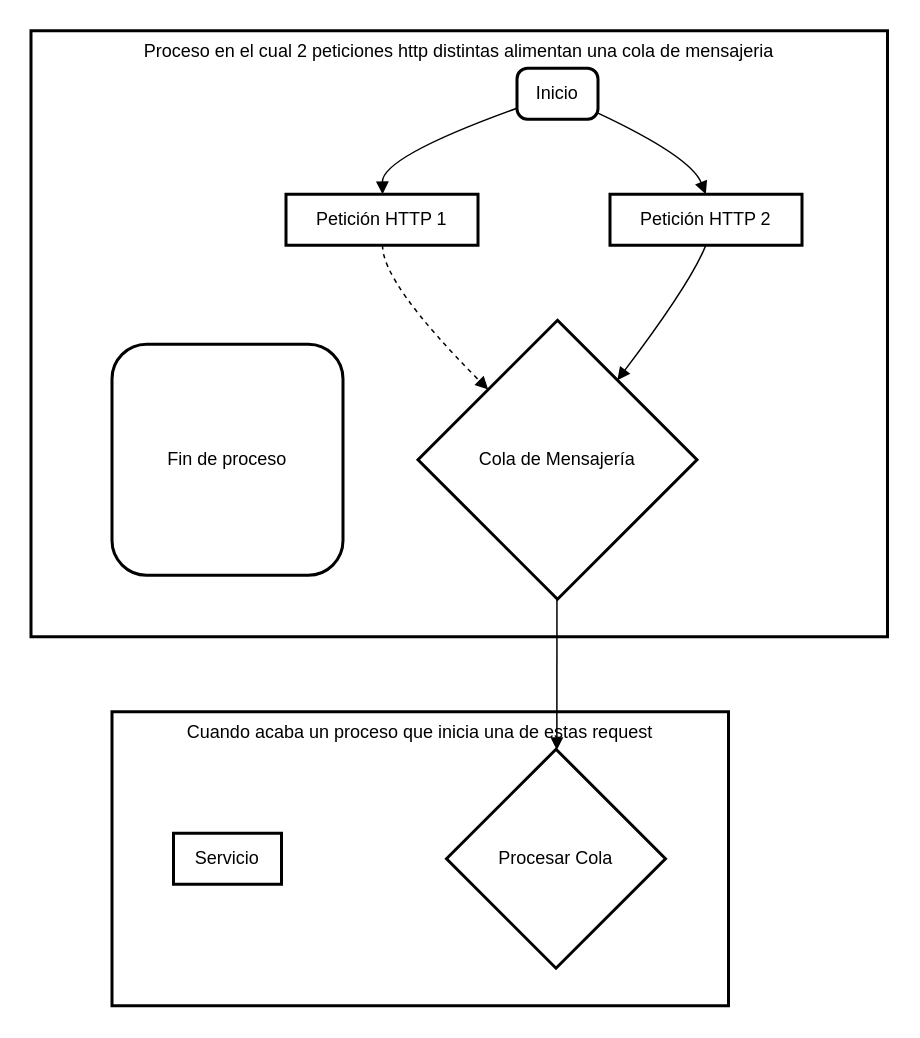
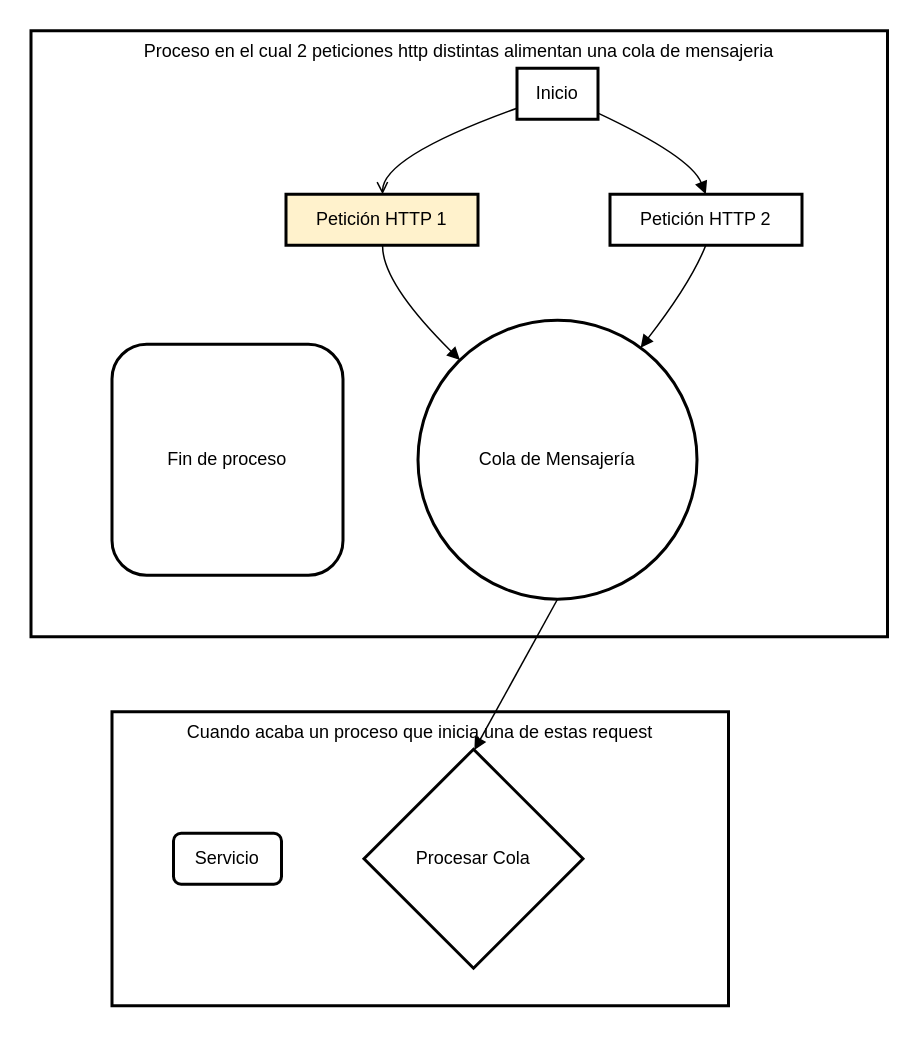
node "Inicio": shape rounded rectangle -> rectangle
edge "Inicio" -> "Petición HTTP 1": arrowhead block -> open
node "Petición HTTP 1": fillcolor #ffffff -> #fff2cc
edge "Petición HTTP 1" -> "Cola de Mensajería": style dashed -> solid
node "Cola de Mensajería": shape diamond -> ellipse
node "Servicio": shape rectangle -> rounded rectangle
node "Procesar Cola": moved (556, 859) -> (473, 859)
